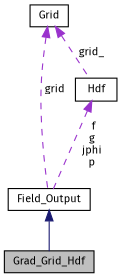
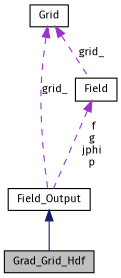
edge "Field_Output" -> "Grid": label " grid" -> " grid_"
node "Hdf": label "Hdf" -> "Field"
